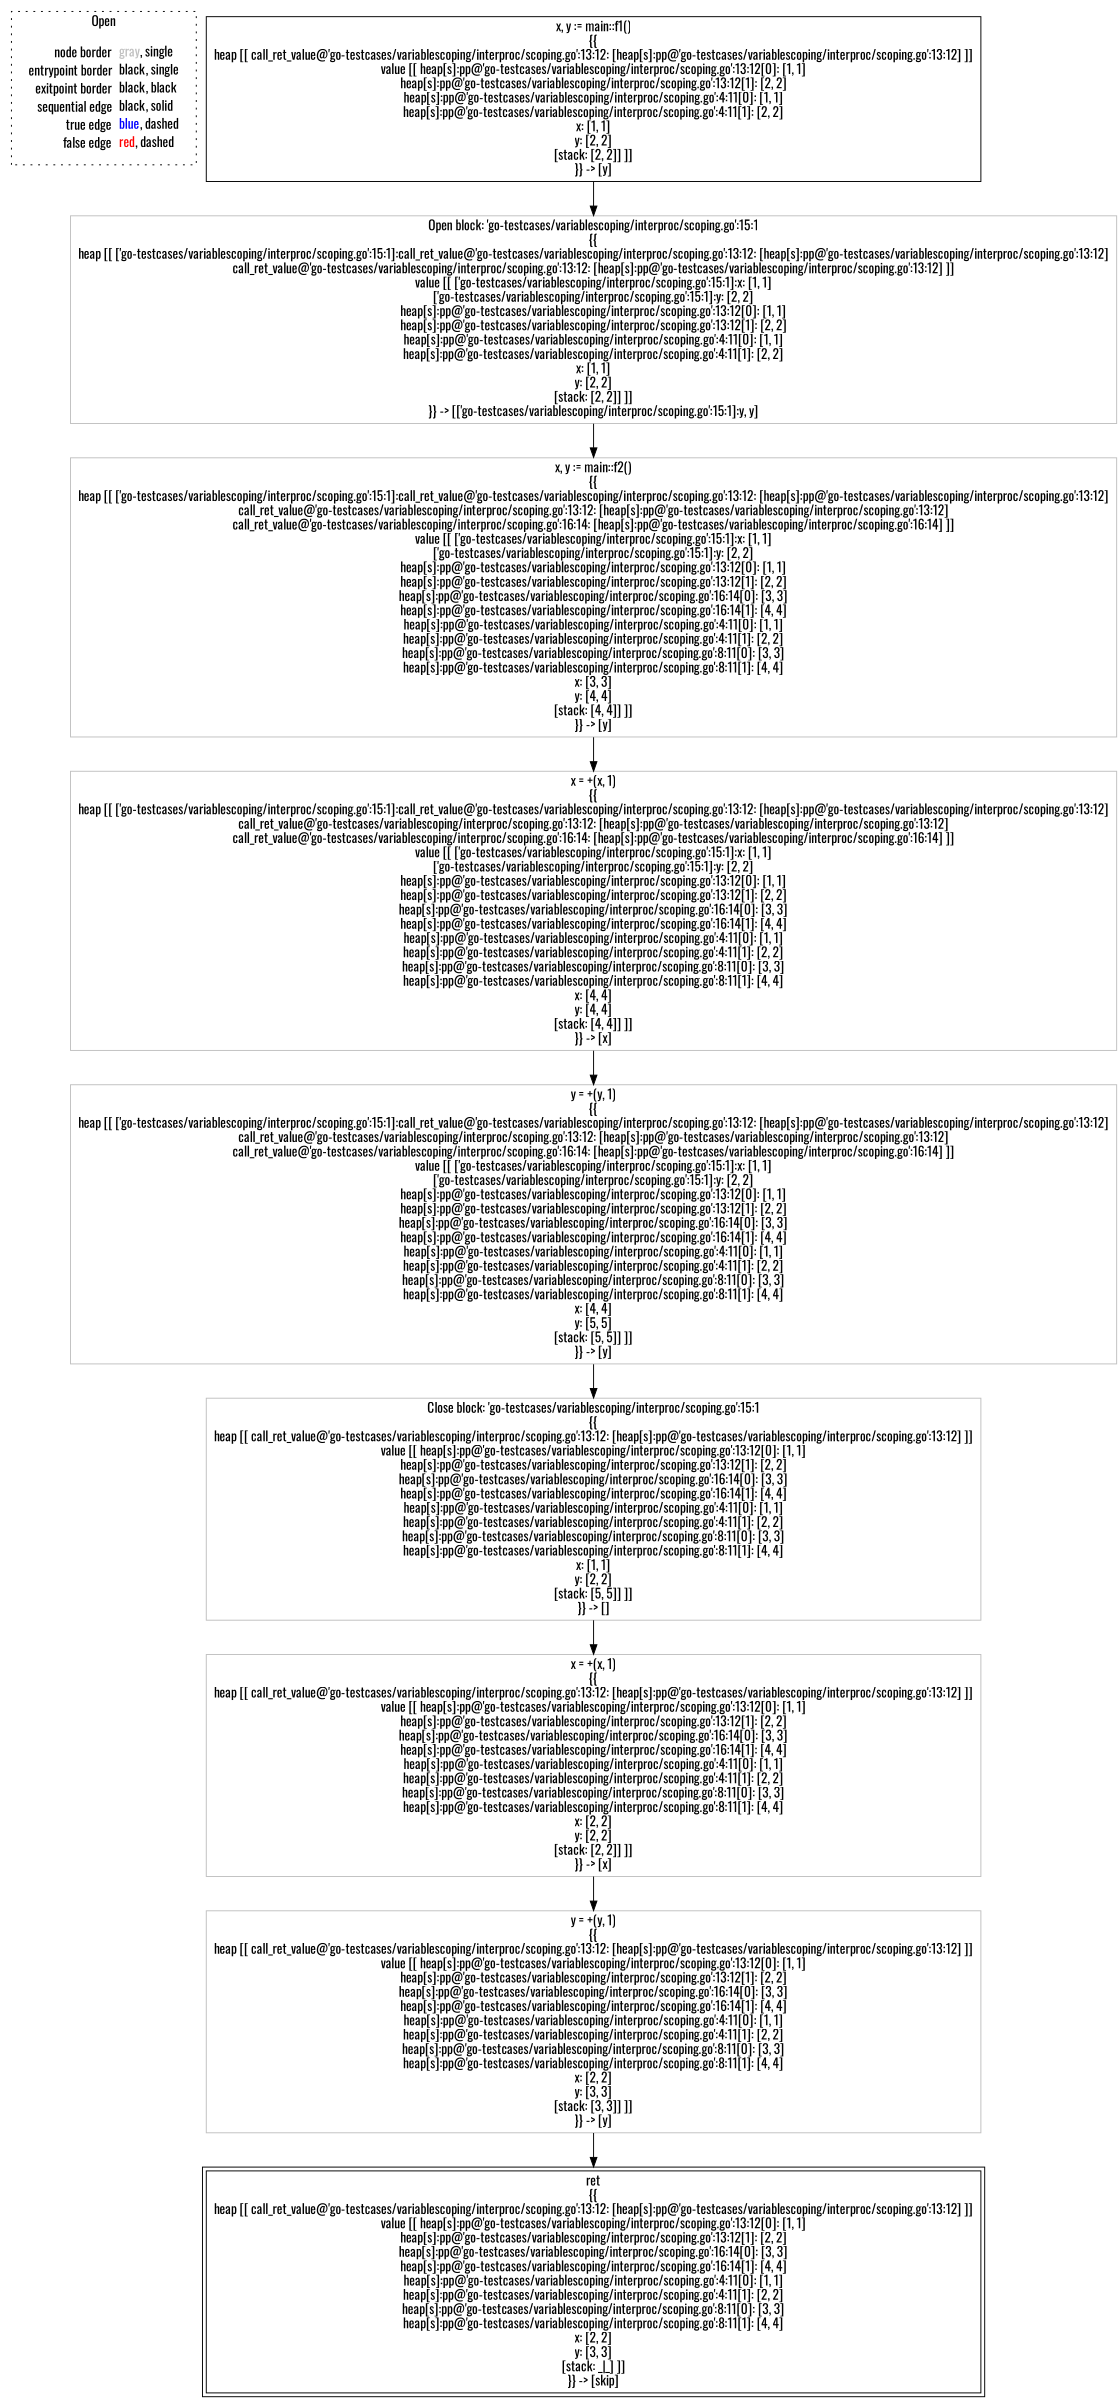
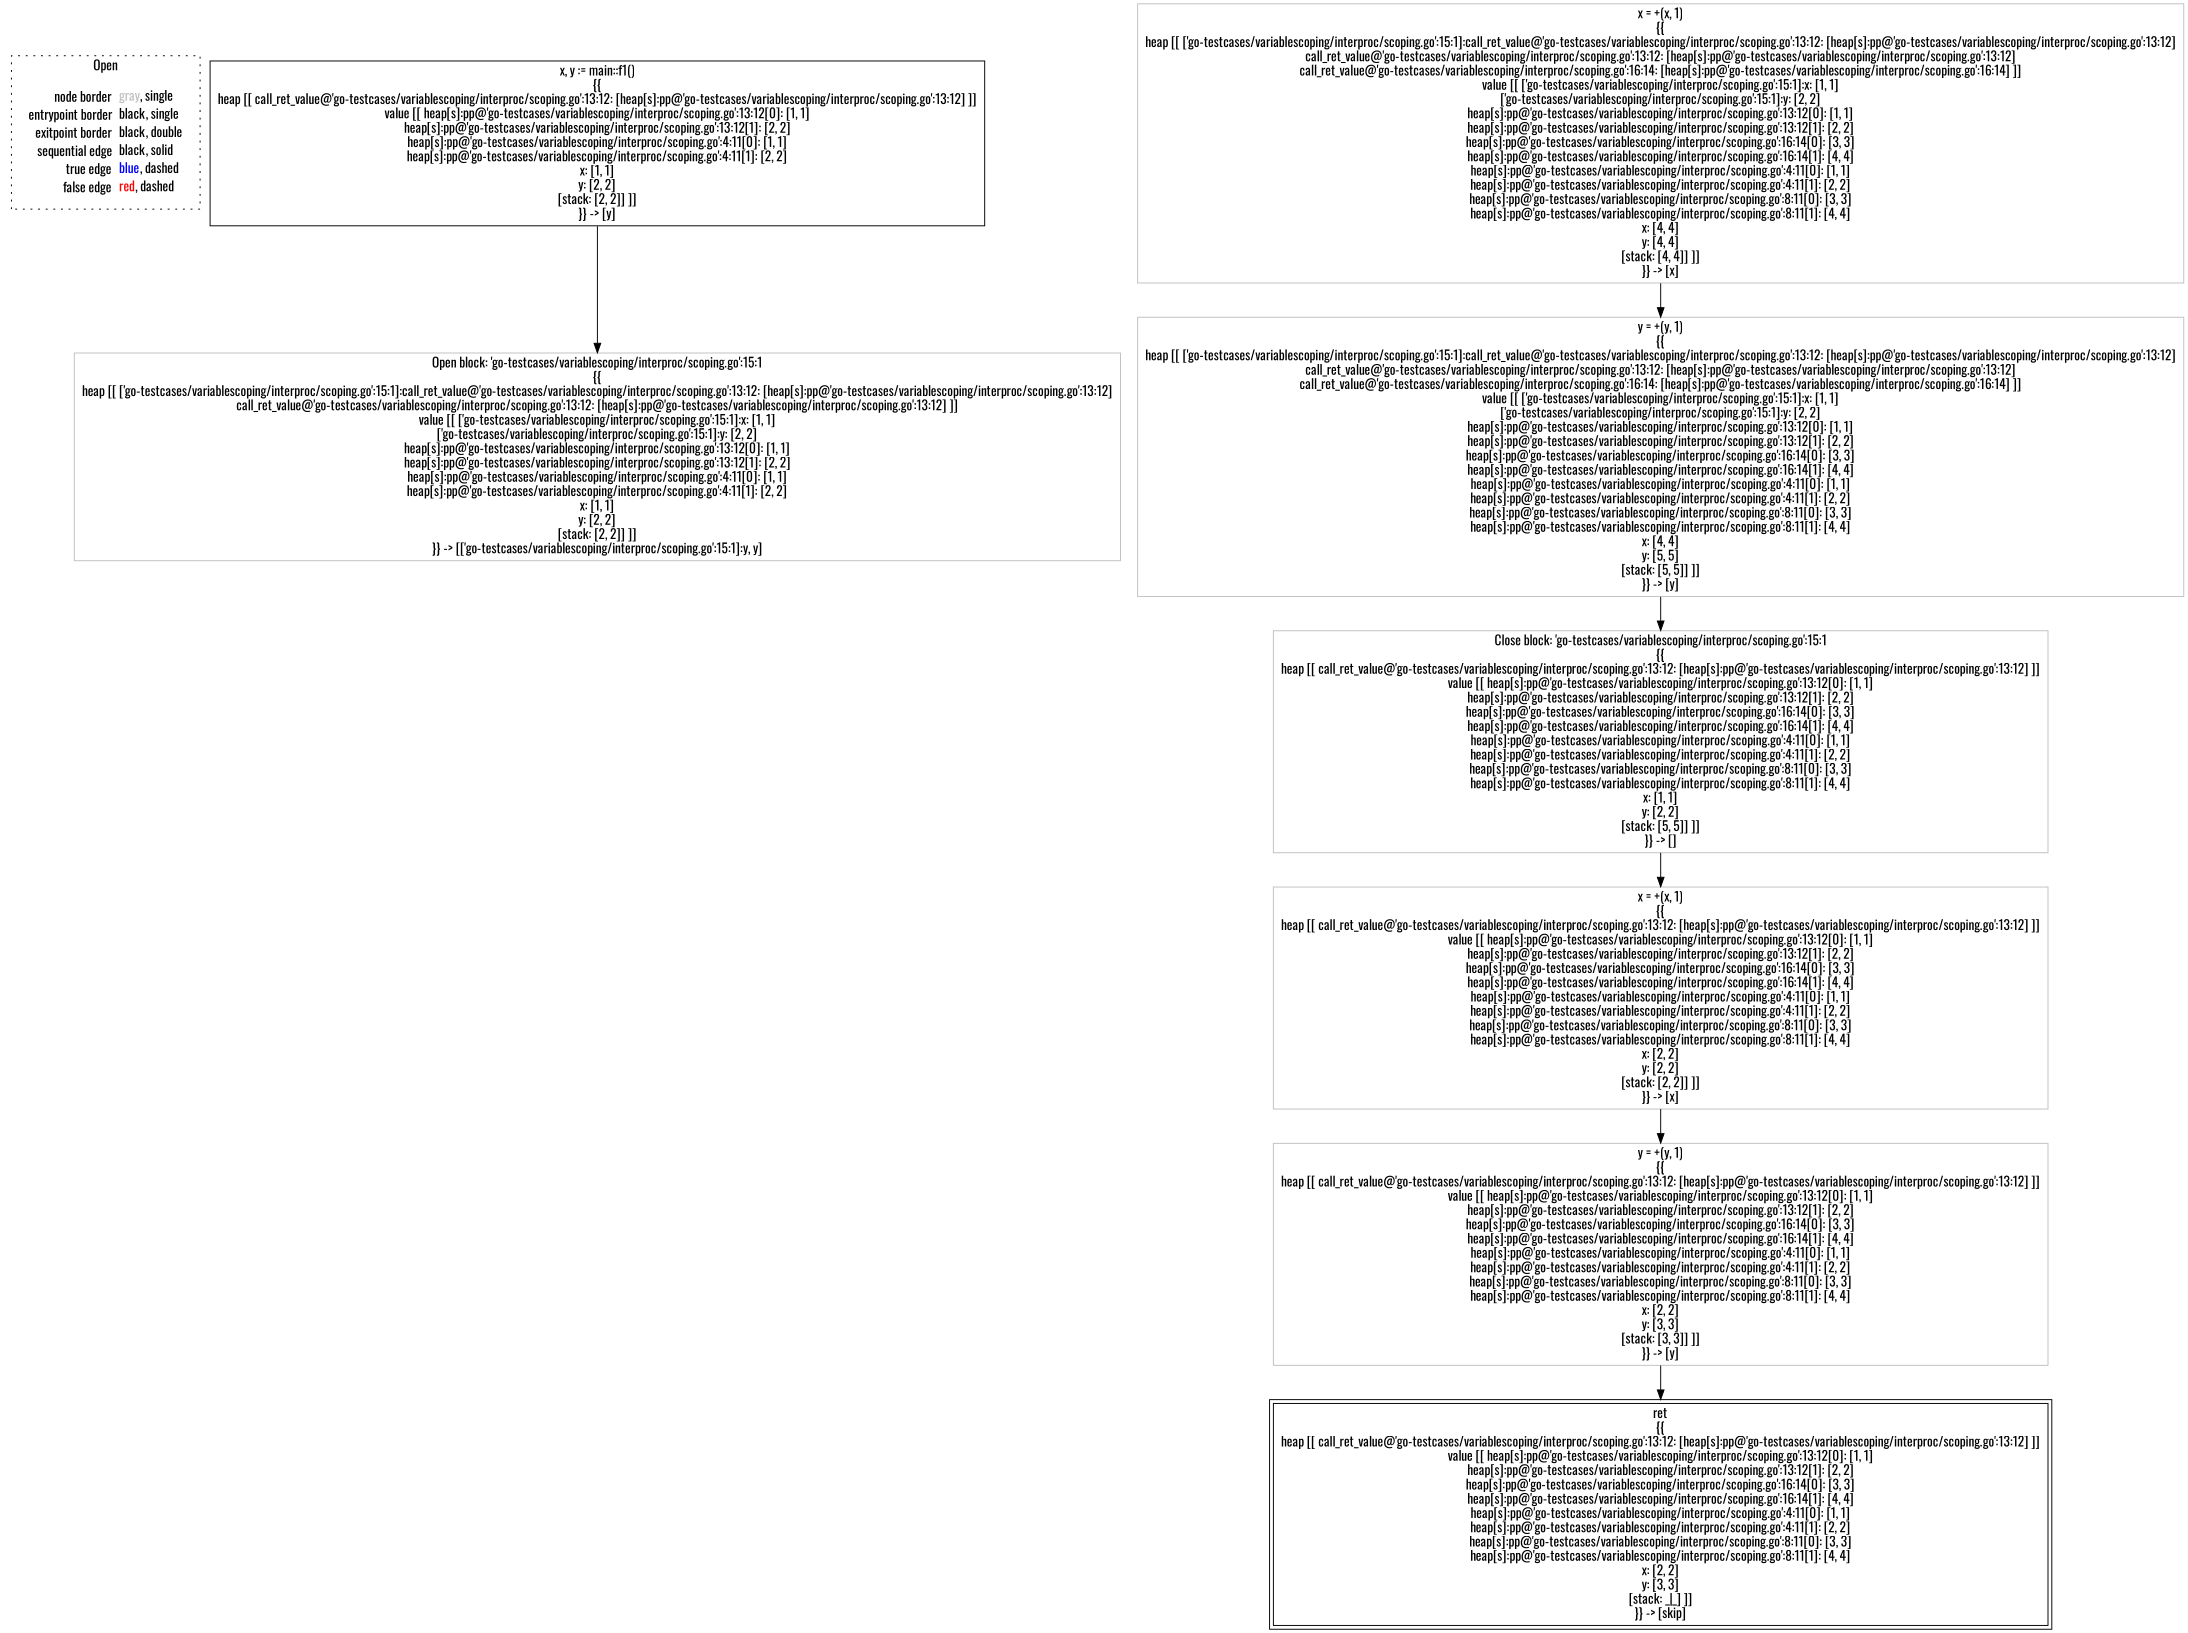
node "node border": text ", black" -> ", double"
node "x, y := main::f2()": removed
